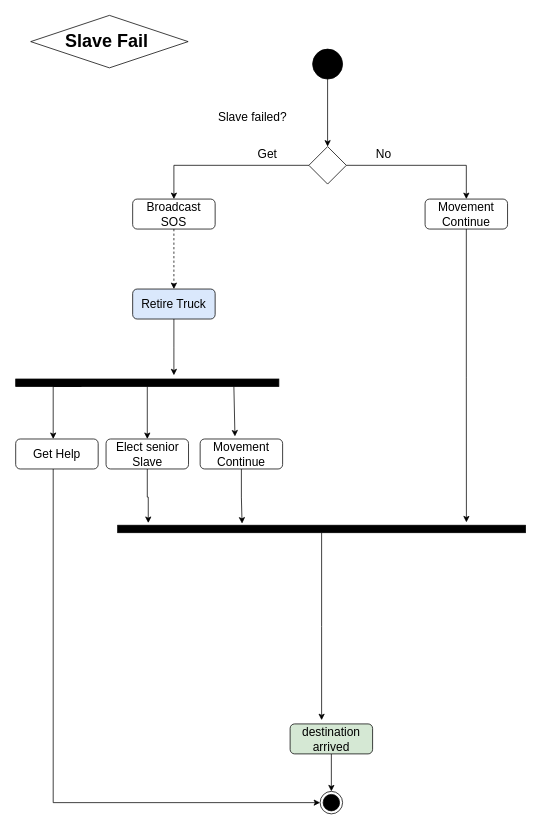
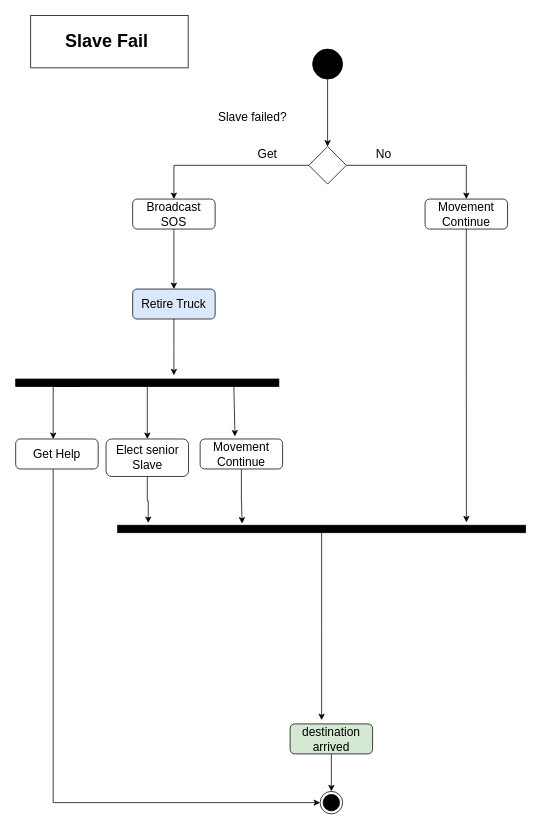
node "Slave Fail": shape diamond -> rectangle
edge "Broadcast SOS" -> "Retire Truck": style dashed -> solid
node "Elect senior Slave": size 83x30 -> 83x38
